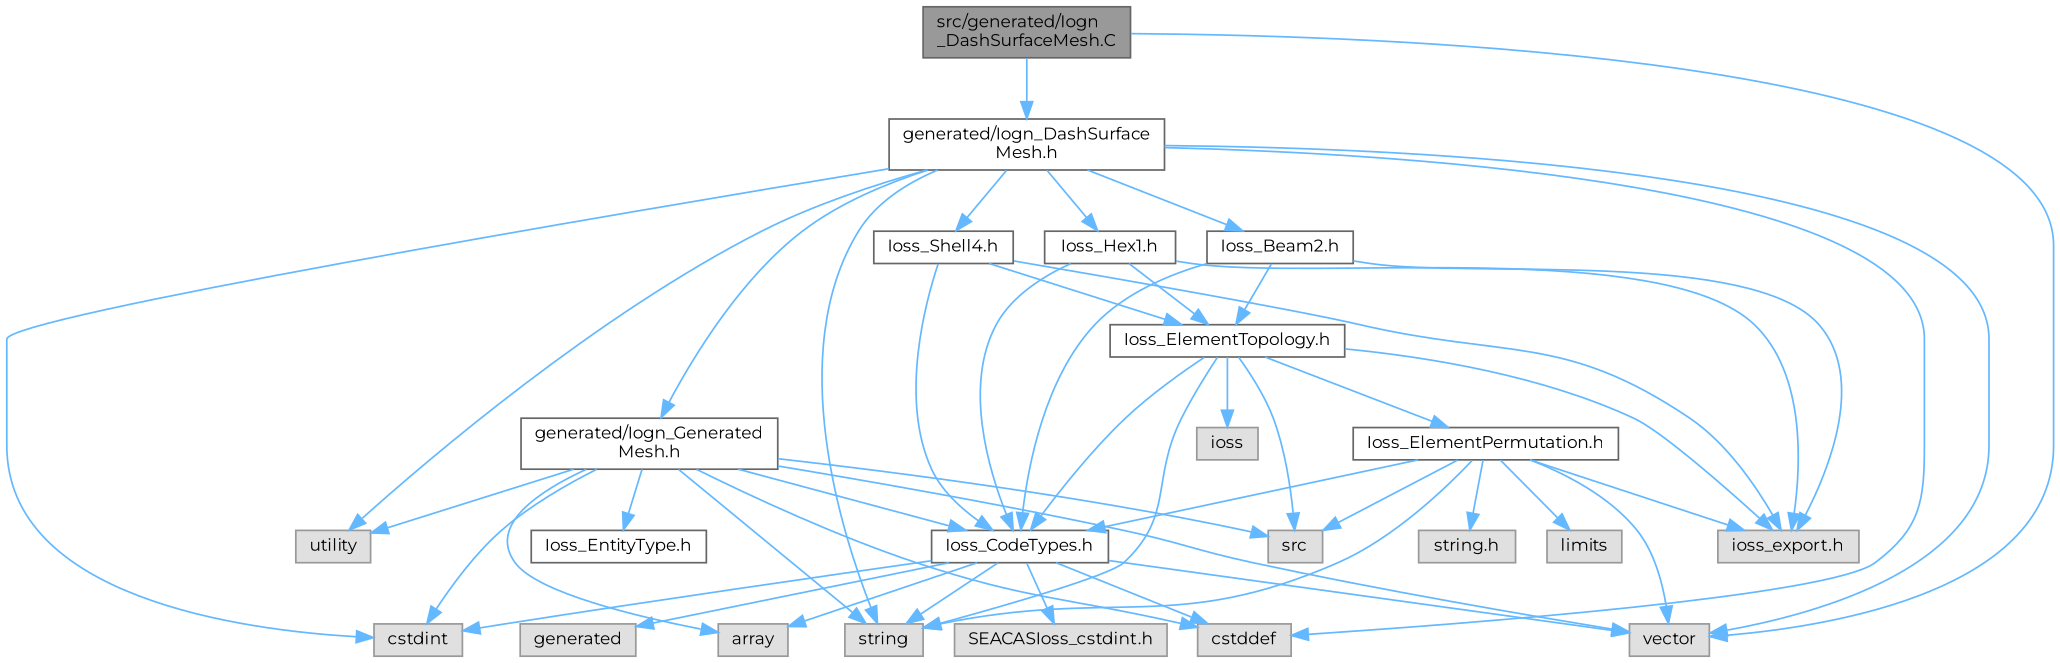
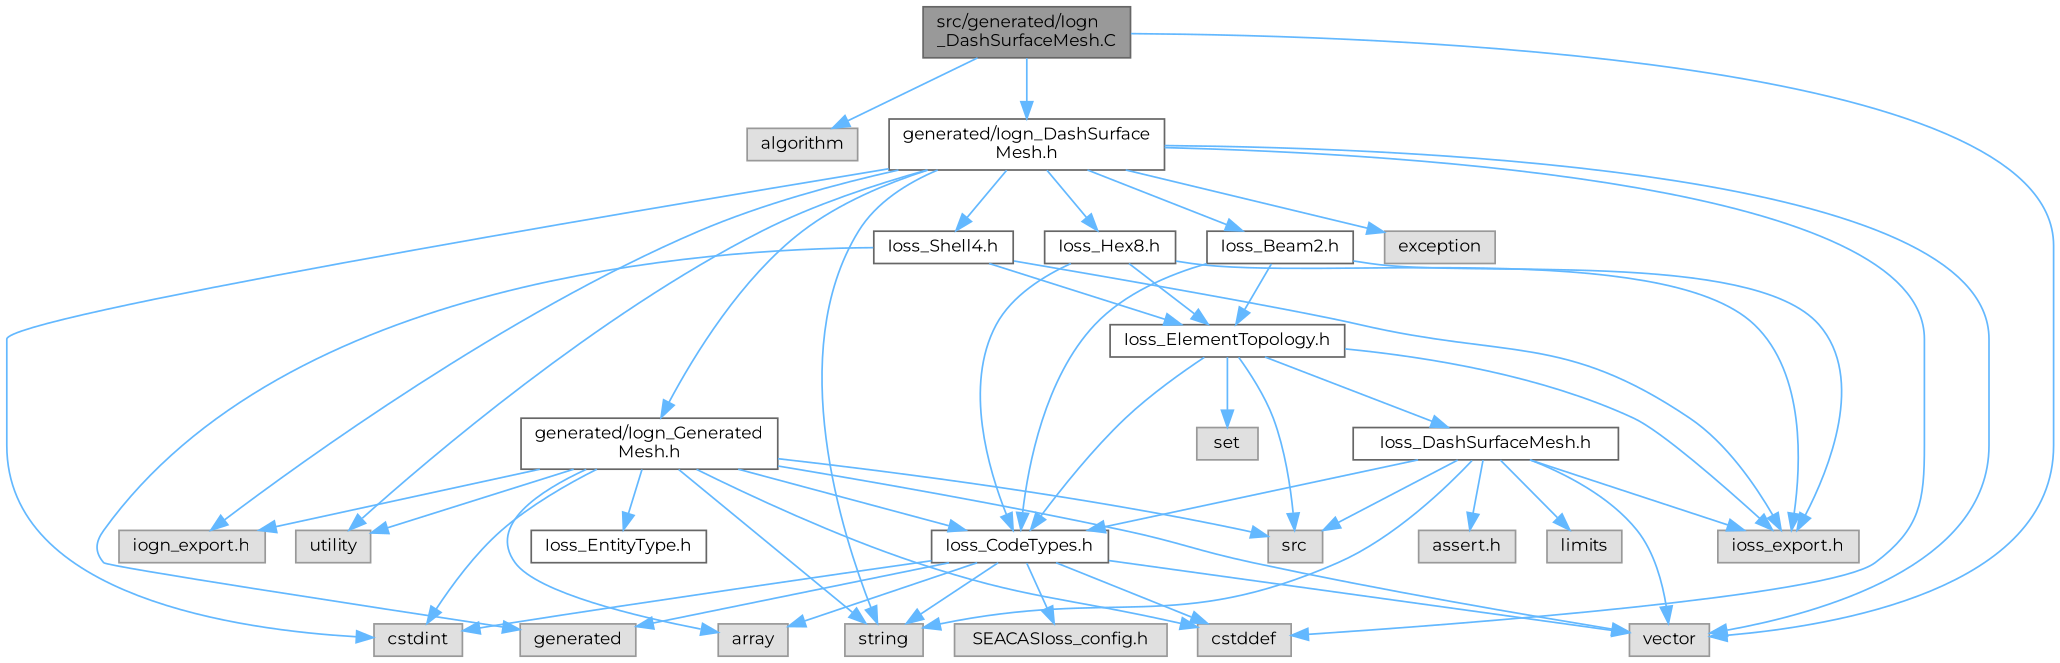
node "algorithm": added
node "Ioss_Hex1.h": label "Ioss_Hex1.h" -> "Ioss_Hex8.h"
node "exception": added
edge "Ioss_Shell4.h" -> "Ioss_CodeTypes.h": now "Ioss_Shell4.h" -> "generated"
node "ioss": label "ioss" -> "set"
node "Ioss_ElementPermutation.h": label "Ioss_ElementPermutation.h" -> "Ioss_DashSurfaceMesh.h"
node "iogn_export.h": added
node "string.h": label "string.h" -> "assert.h"
edge "Ioss_ElementTopology.h" -> "string": removed
node "SEACASIoss_cstdint.h": label "SEACASIoss_cstdint.h" -> "SEACASIoss_config.h"
